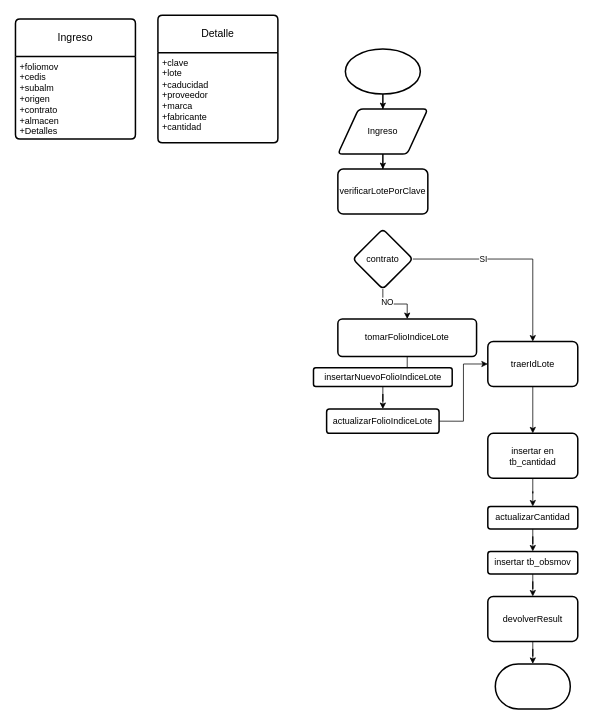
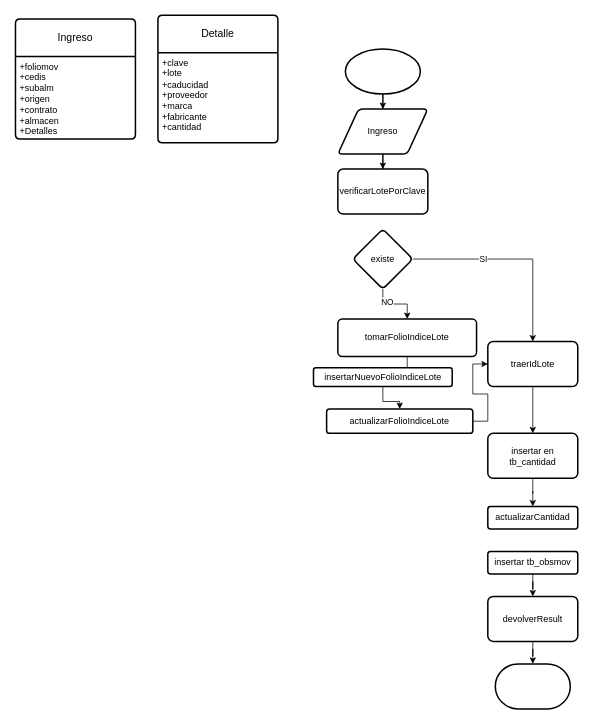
node "contrato": label "contrato" -> "existe"
node "actualizarFolioIndiceLote": size 113x24 -> 146x24
edge "actualizarCantidad" -> "insertar tb_obsmov": removed
